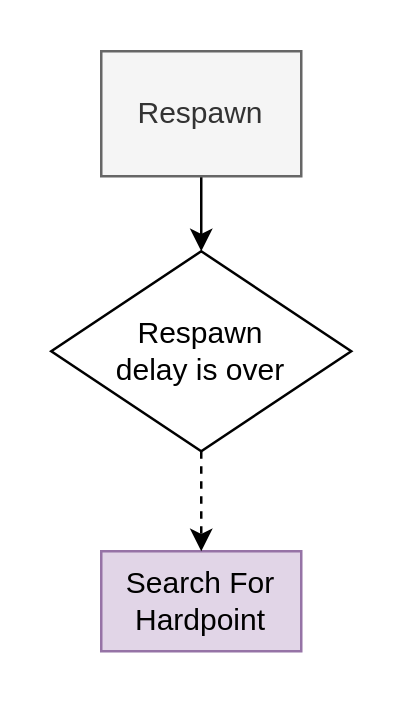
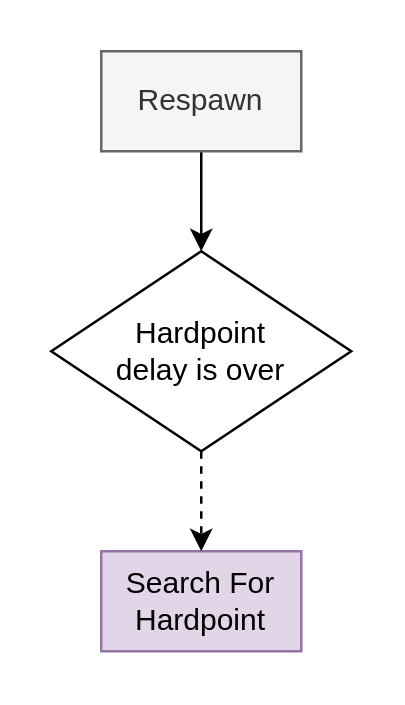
node "Respawn": size 200x125 -> 200x100
node "Respawn delay is over": label "Respawn delay is over" -> "Hardpoint delay is over"
